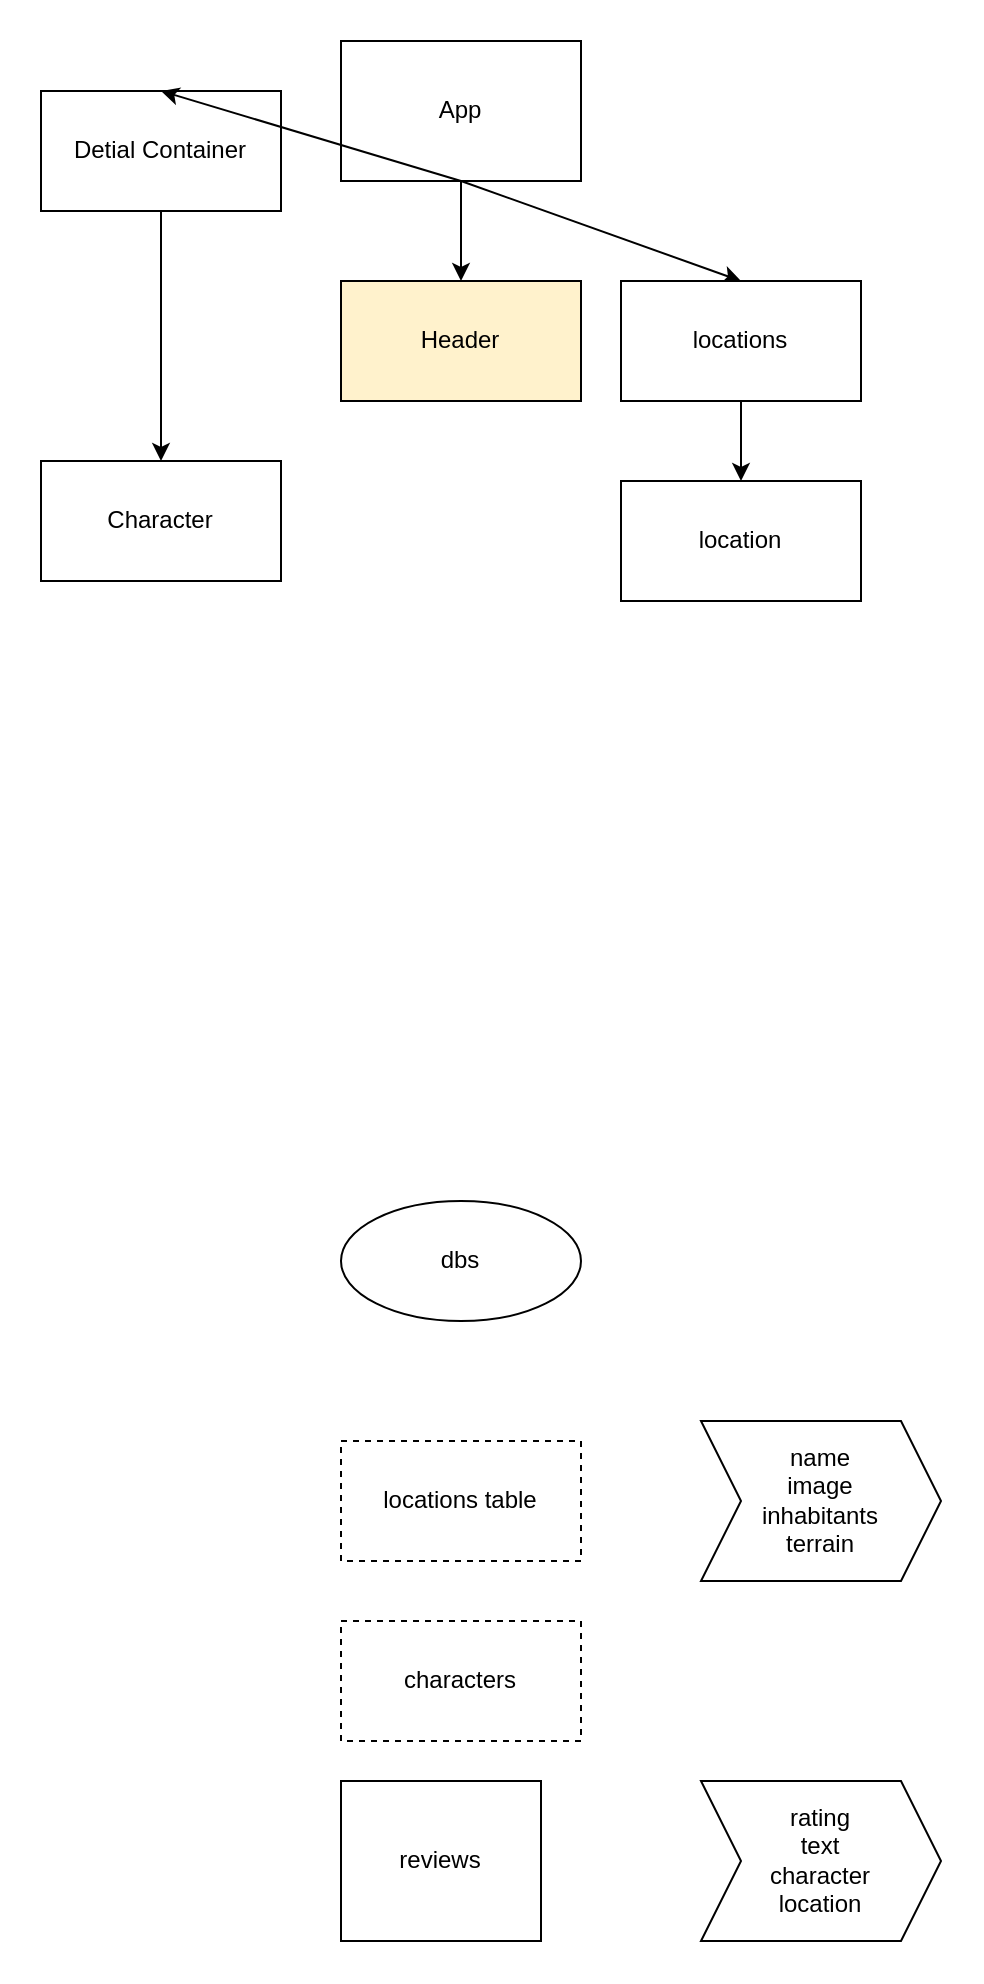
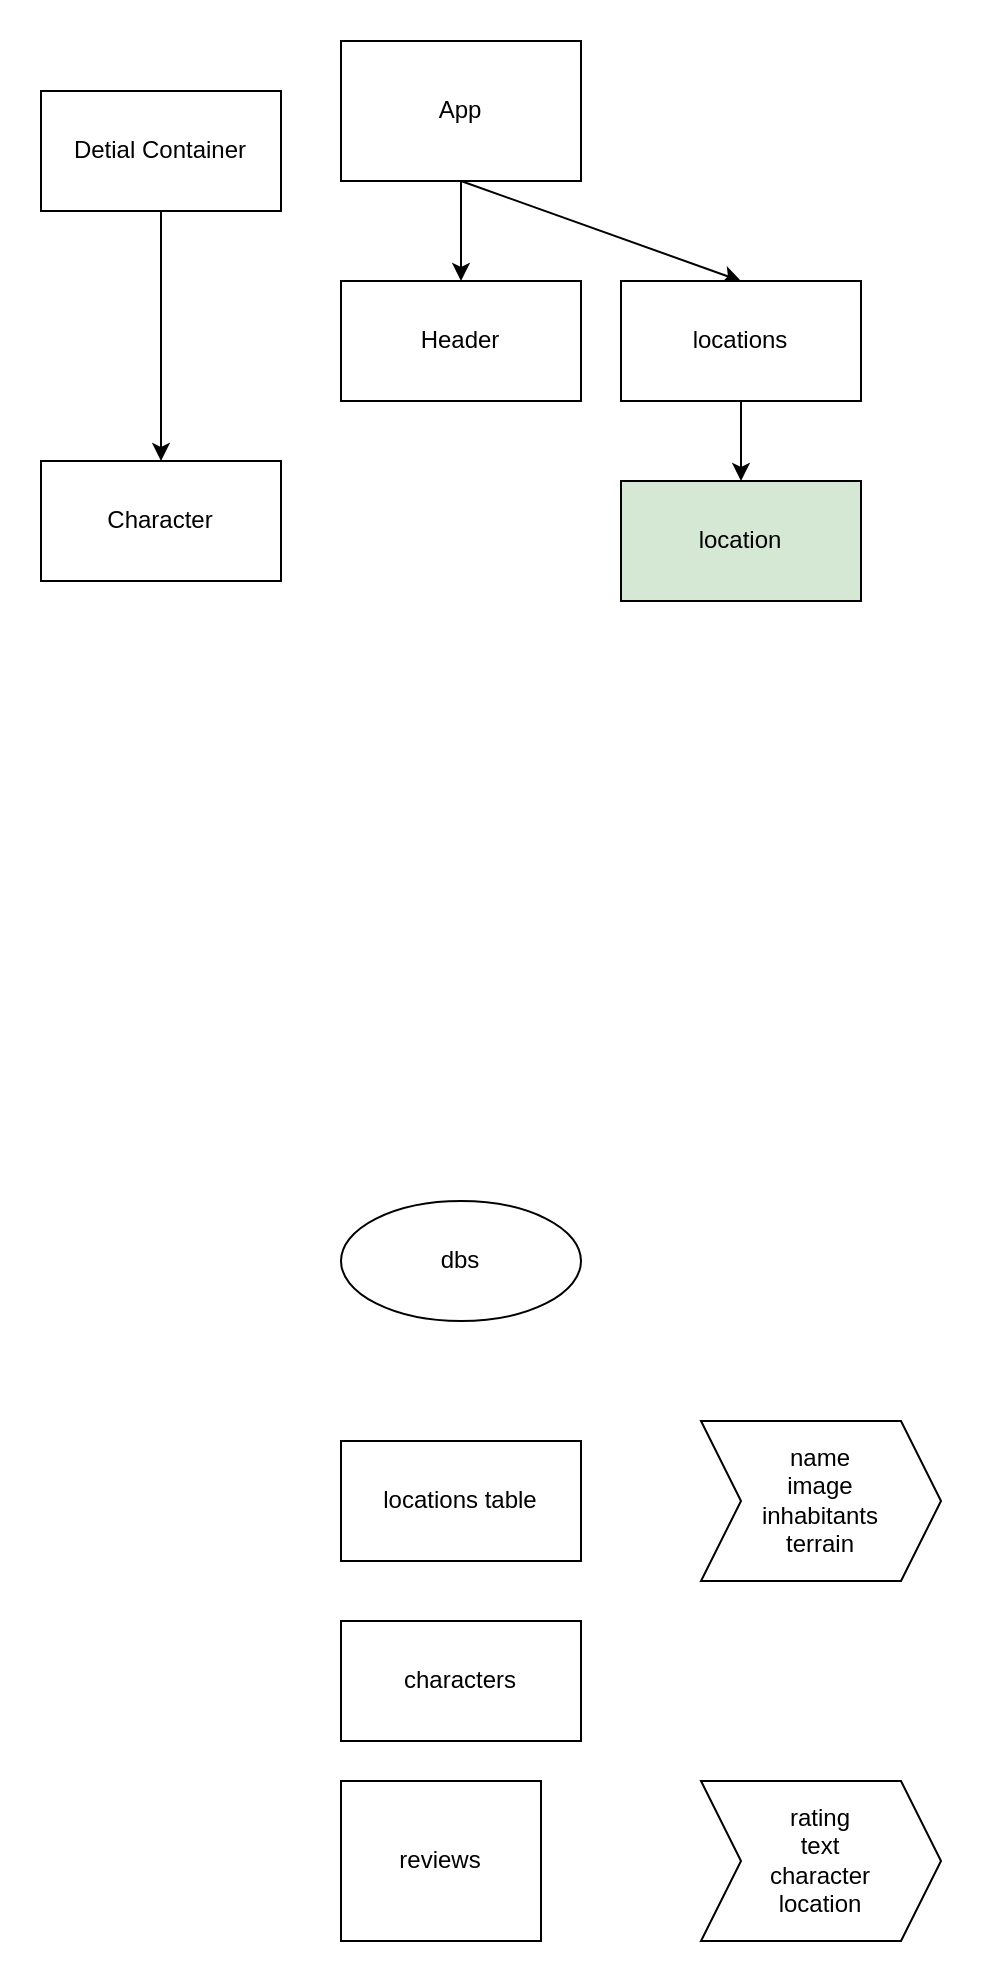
edge "App" -> "Detial Container": removed
node "Header": fillcolor #fff2cc -> #ffffff
node "location": fillcolor #ffffff -> #d5e8d4
node "locations table": style dashed -> solid
node "characters": style dashed -> solid
